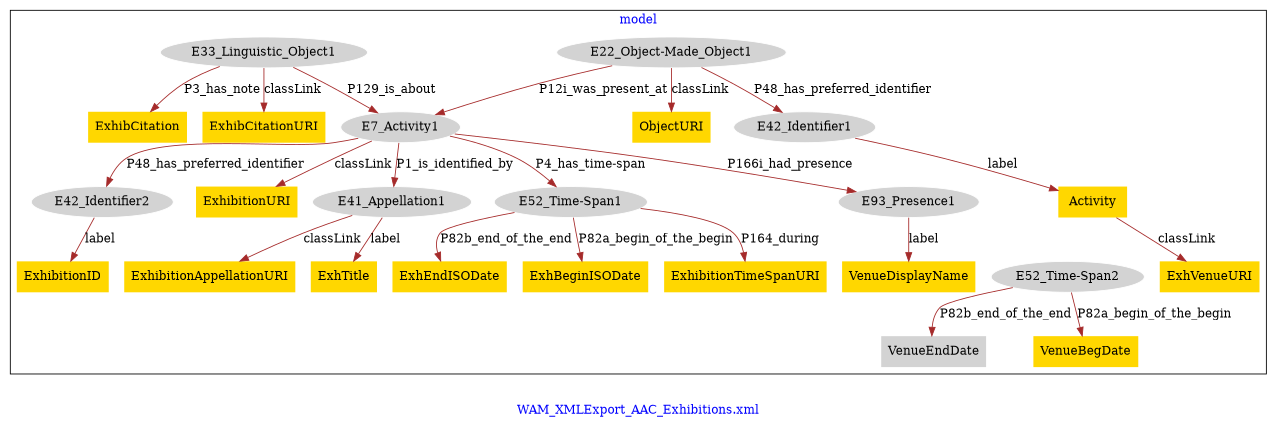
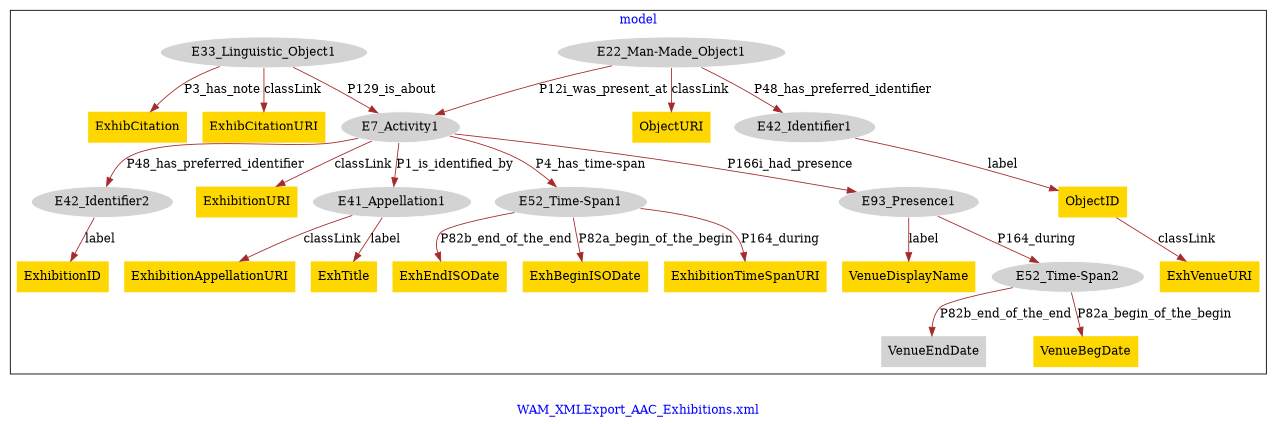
node "E22_Object-Made_Object1": label "E22_Object-Made_Object1" -> "E22_Man-Made_Object1"
node "Activity": label "Activity" -> "ObjectID"
edge "E93_Presence1" -> "E52_Time-Span2": added, label "P164_during"
